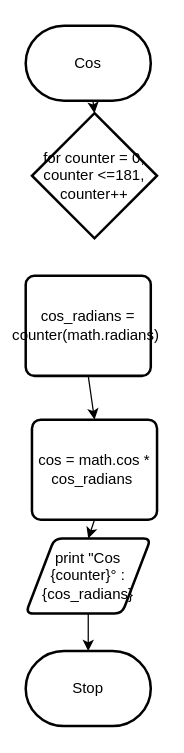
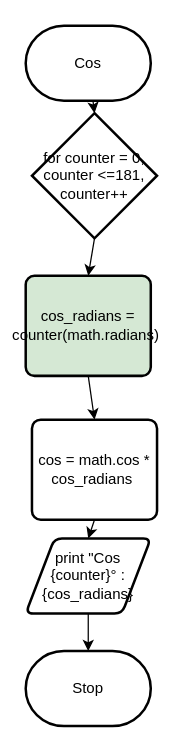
edge "for counter = 0, counter <=181, counter++" -> "cos_radians = counter(math.radians)": added
node "cos_radians = counter(math.radians)": fillcolor #ffffff -> #d5e8d4
